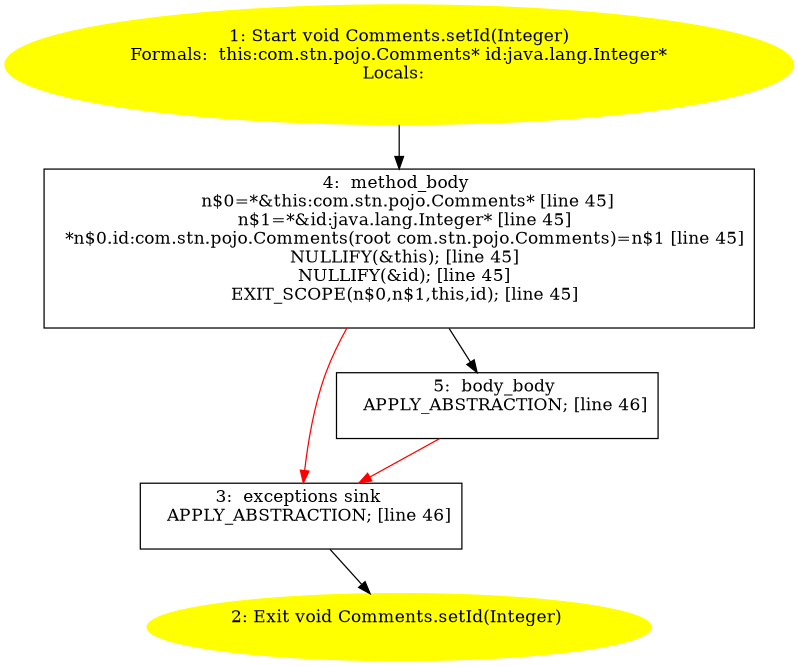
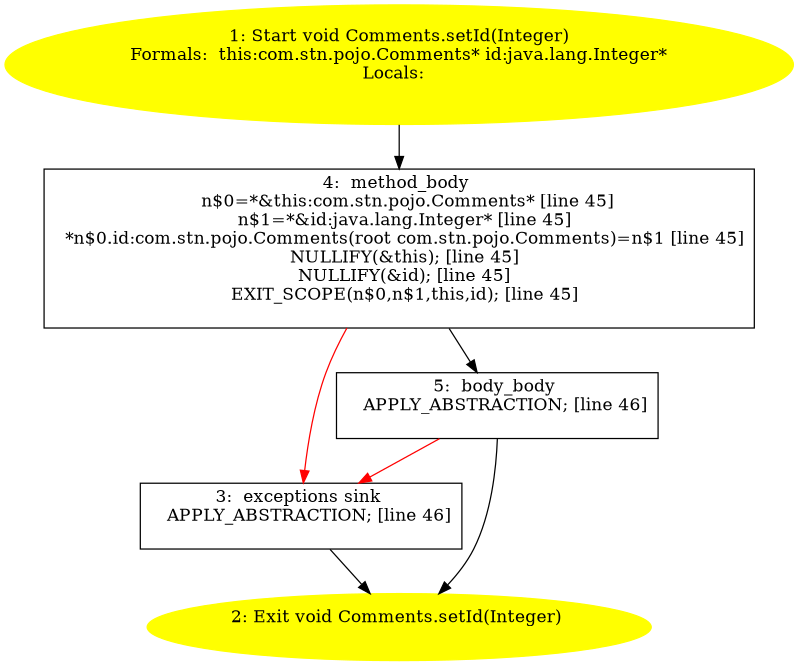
edge "5:  body_body APPLY_ABSTRACTION; [line 46]" -> "2: Exit void Comments.setId(Integer)": added
